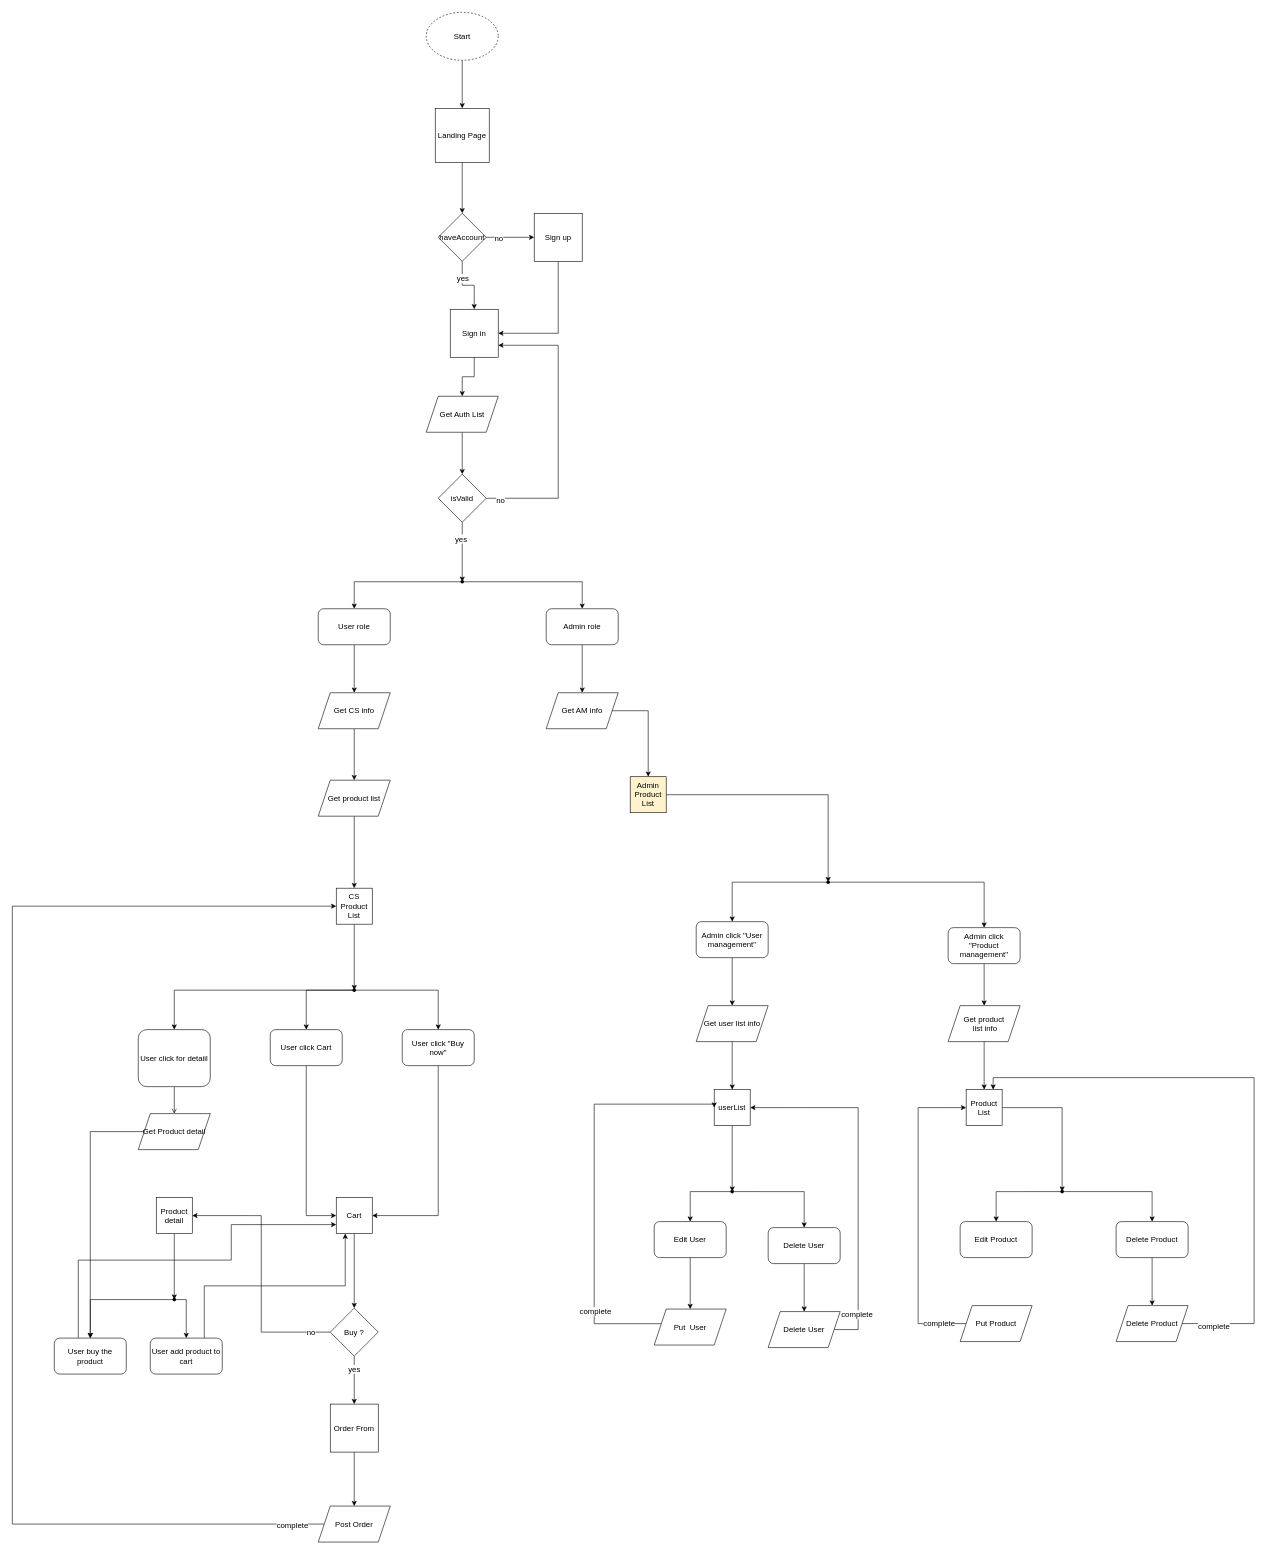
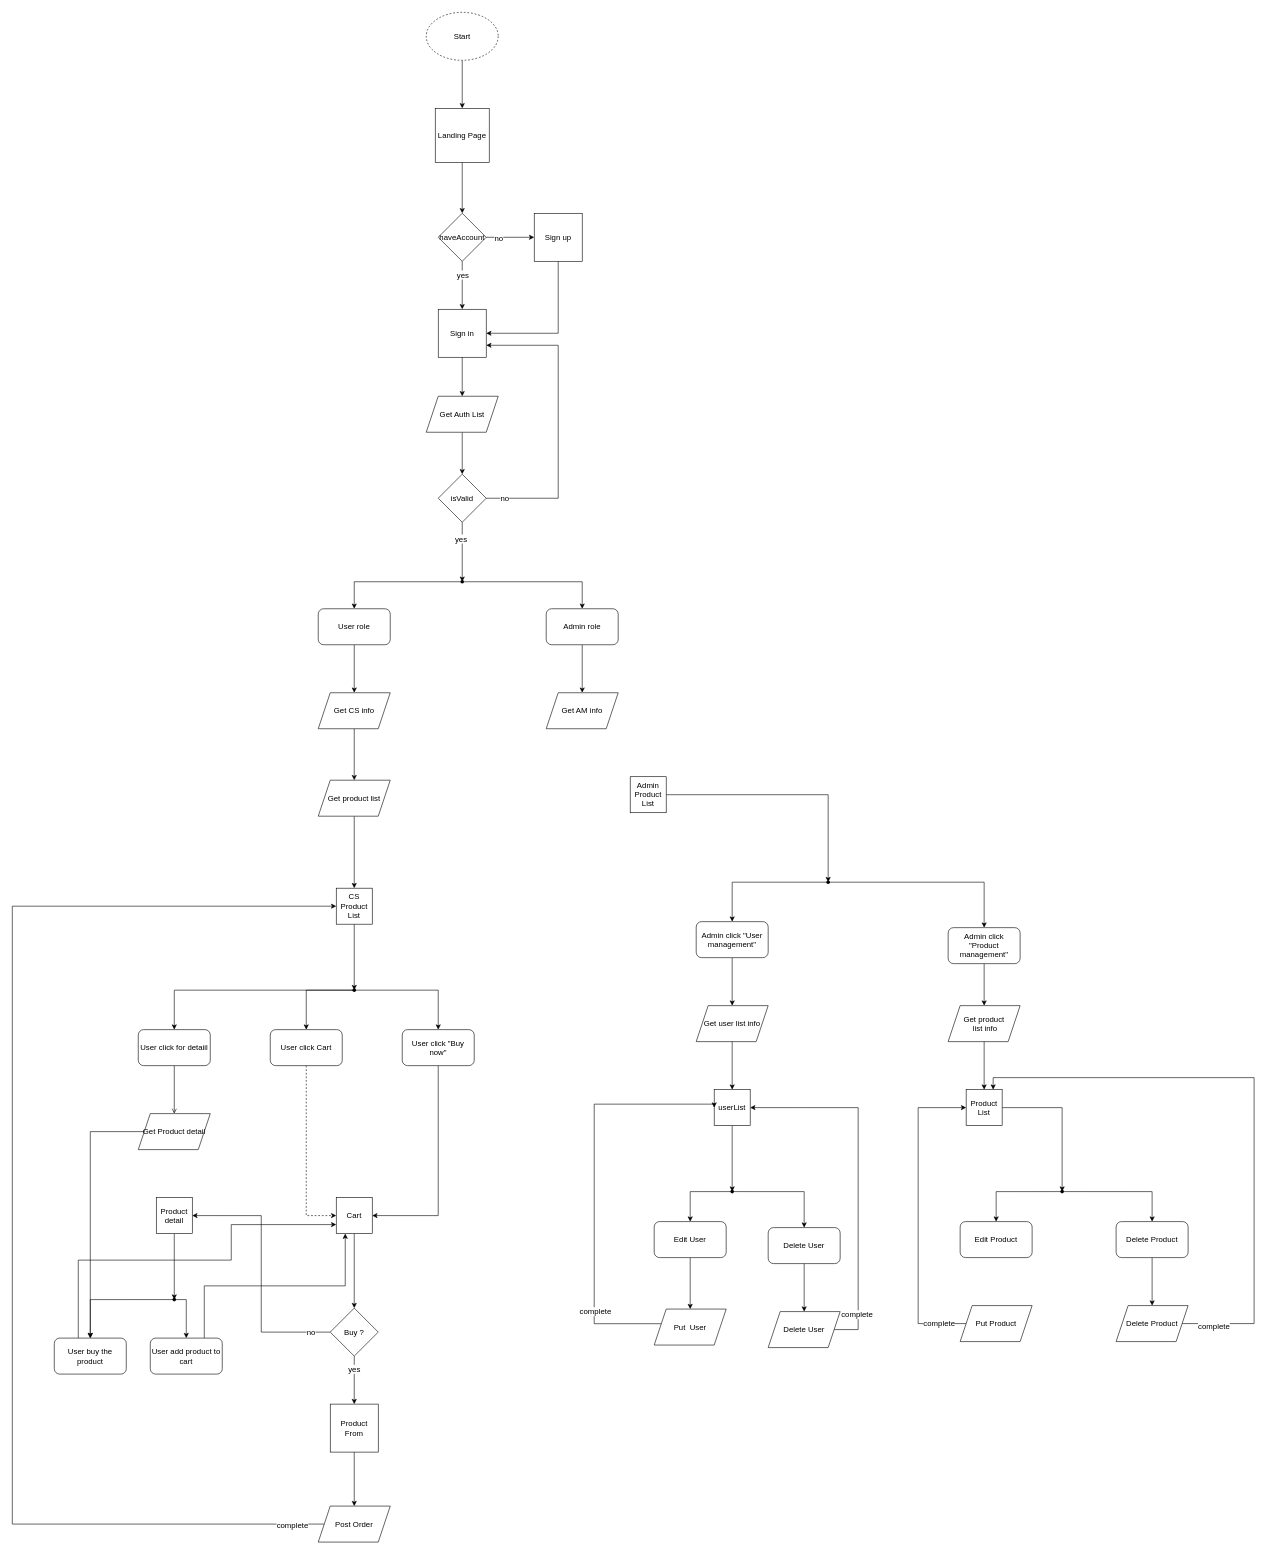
node "Sign in": moved (474, 333) -> (462, 333)
edge "Get AM info" -> "Admin Product List": removed
node "Admin Product List": fillcolor #fff2cc -> #ffffff
node "User click for detaiil": size 72x57 -> 72x36
edge "User click Cart" -> "Cart": style solid -> dashed
node "Order From": label "Order From" -> "Product From"
